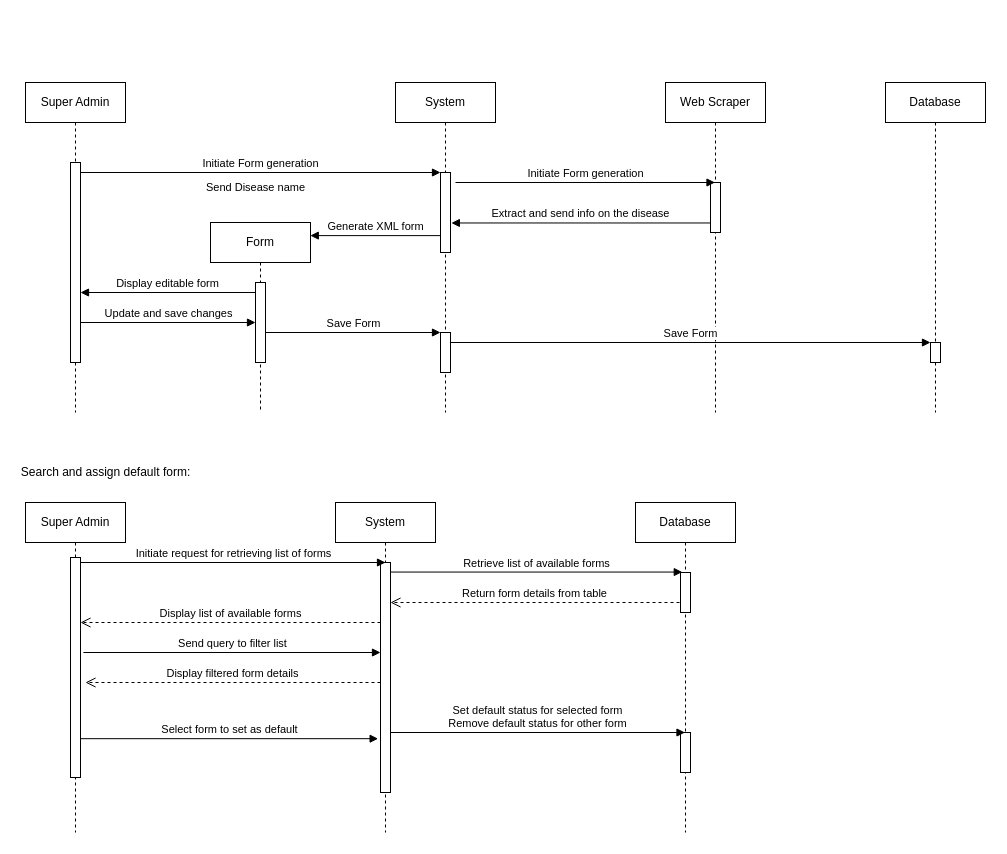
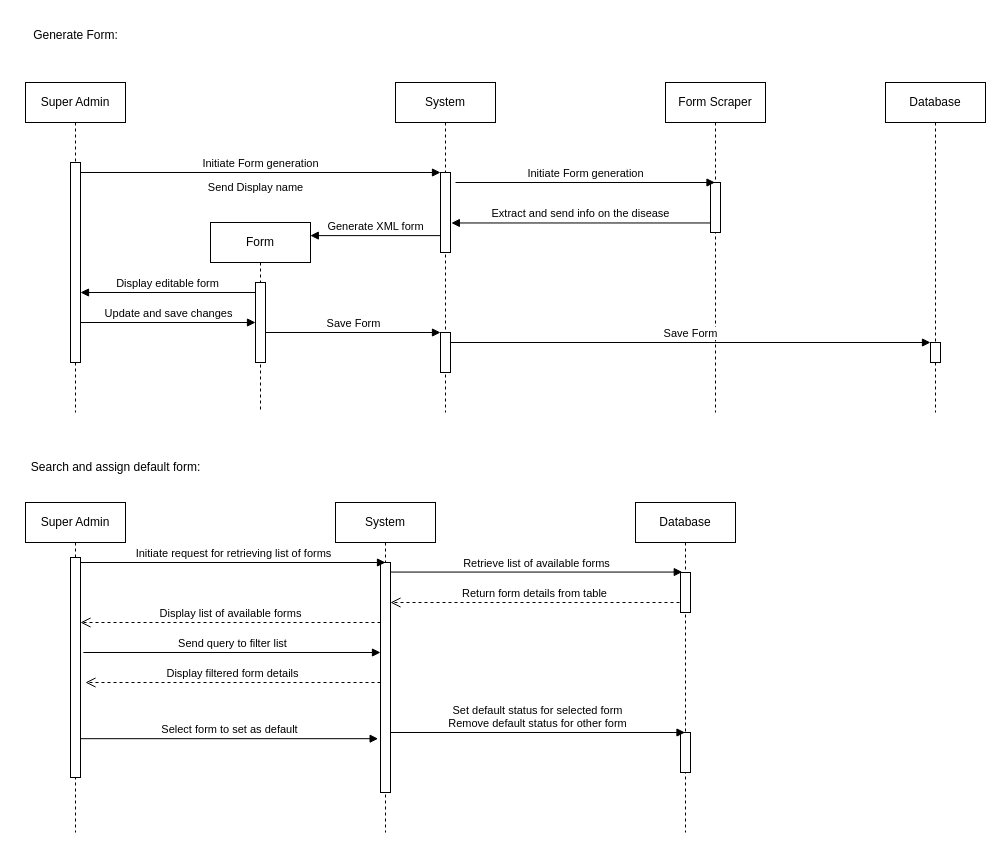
node "Generate Form:": added
node "Web Scraper": label "Web Scraper" -> "Form Scraper"
node "Send Disease name": label "Send Disease name" -> "Send Display name"
node "Search and assign default form:": moved (106, 473) -> (116, 468)
